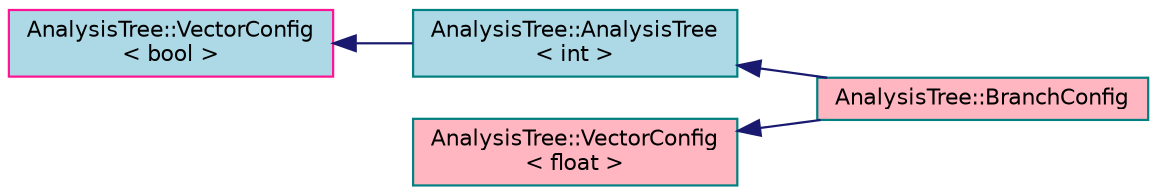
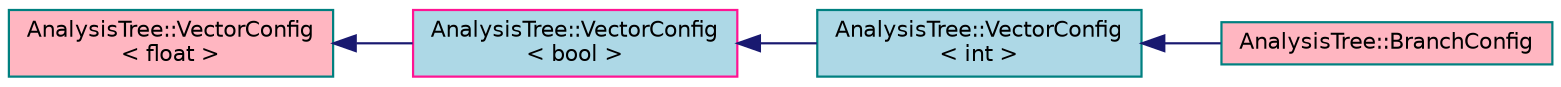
node "AnalysisTree::AnalysisTree < int >": label "AnalysisTree::AnalysisTree < int >" -> "AnalysisTree::VectorConfig < int >"
edge "AnalysisTree::BranchConfig" -> "AnalysisTree::VectorConfig < float >": now "AnalysisTree::VectorConfig < bool >" -> "AnalysisTree::VectorConfig < float >"
